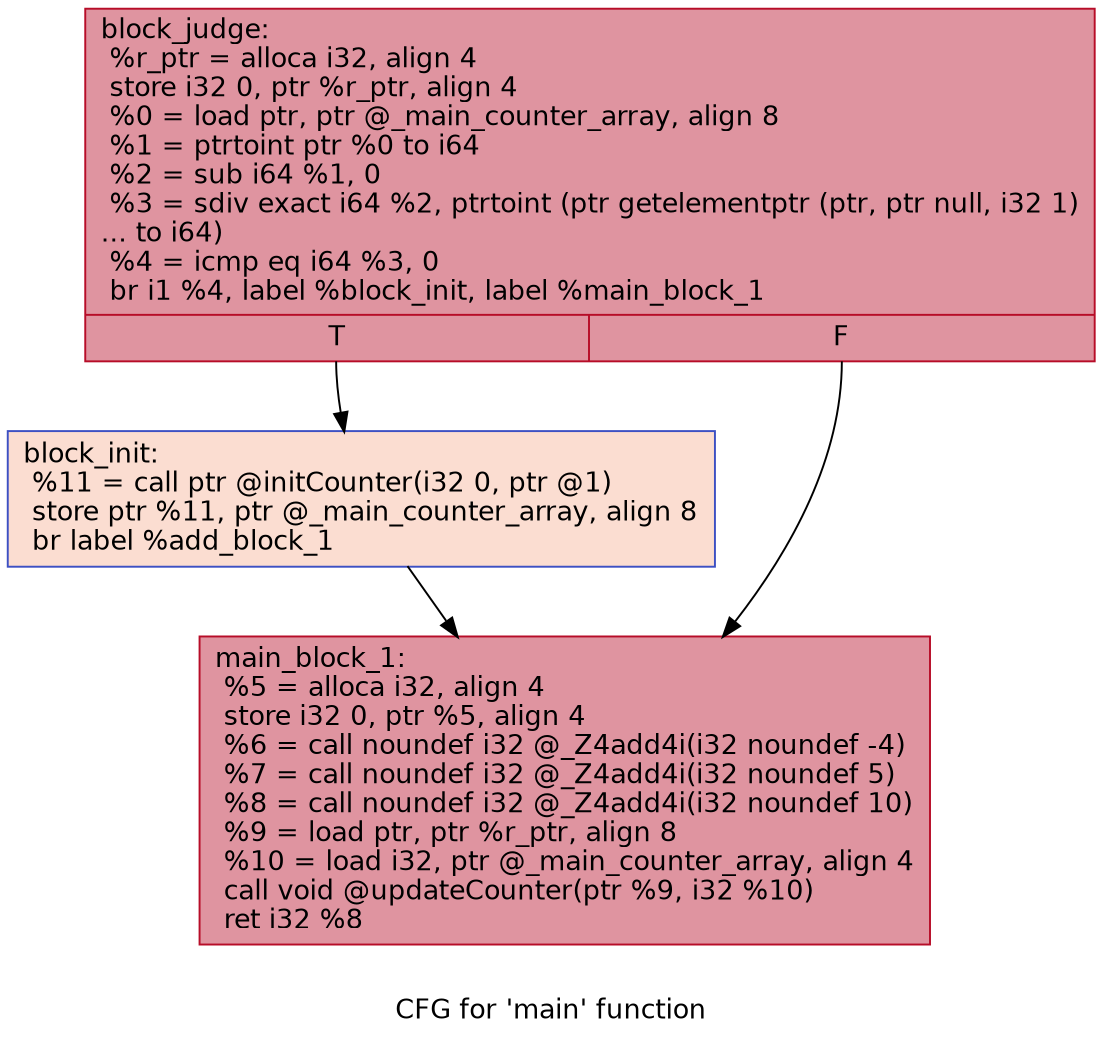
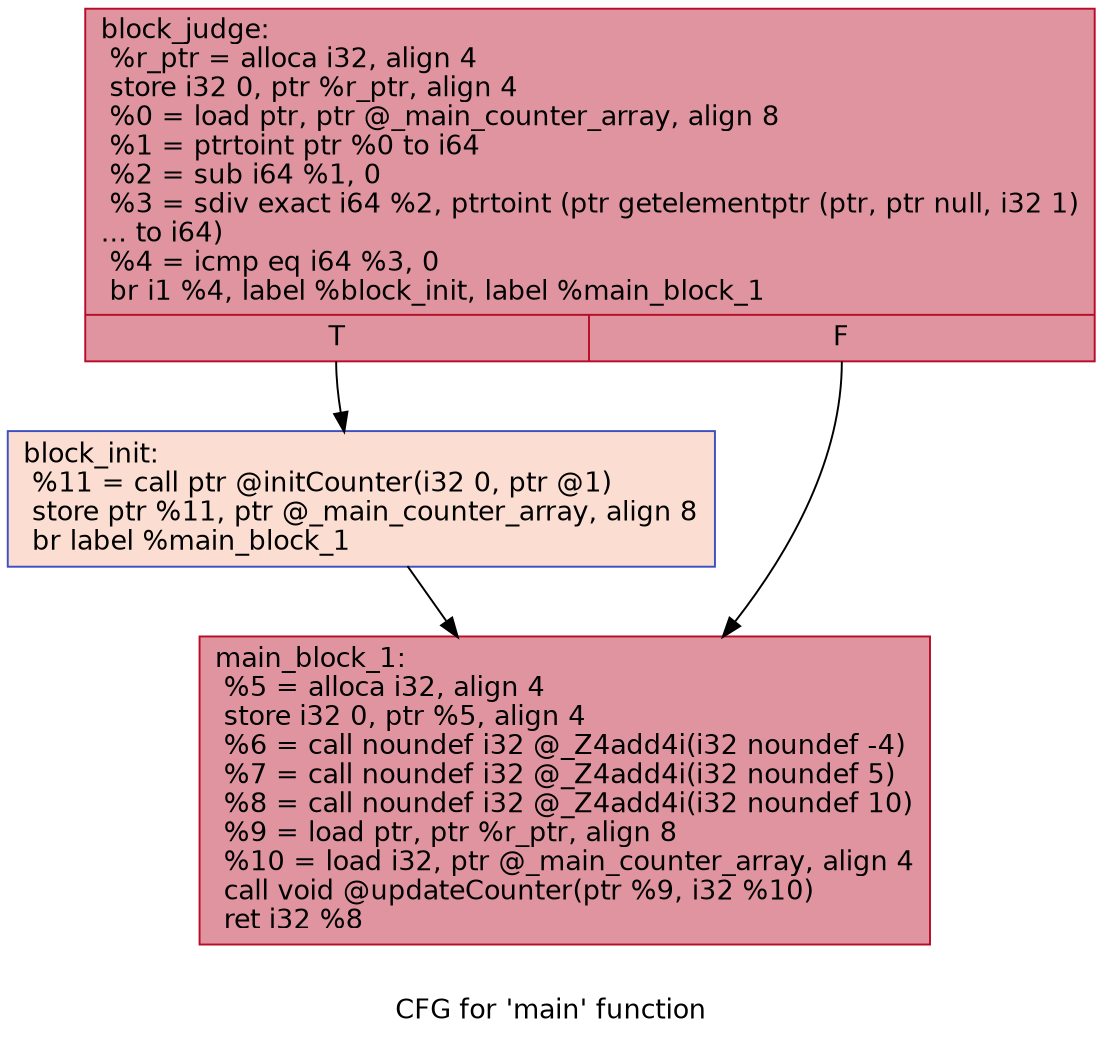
node "block_init:": text "br label %add_block_1" -> "br label %main_block_1"
